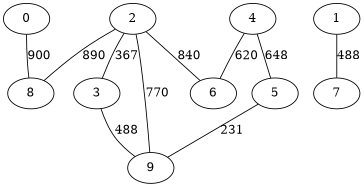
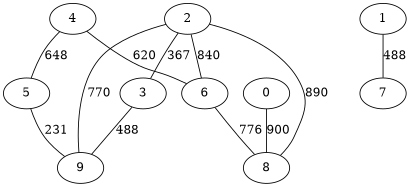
edge "6" -- "8": added, label "776"
